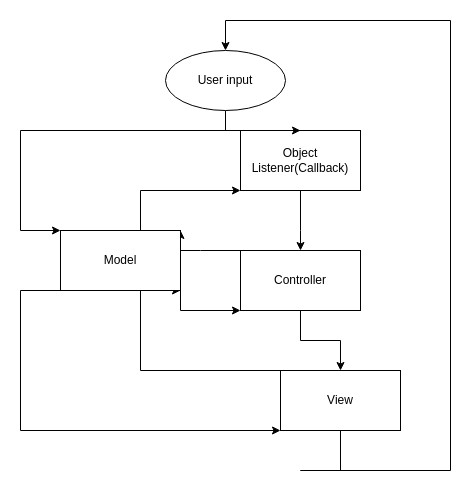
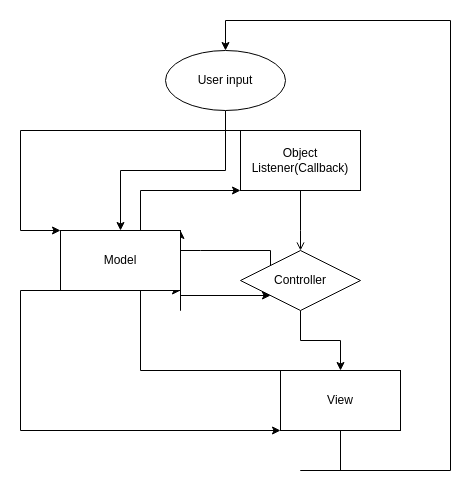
edge "User input" -> "Object Listener(Callback)": now "User input" -> "Model"
edge "Object Listener(Callback)" -> "Controller": arrowhead classic -> open
node "Controller": shape rectangle -> diamond
